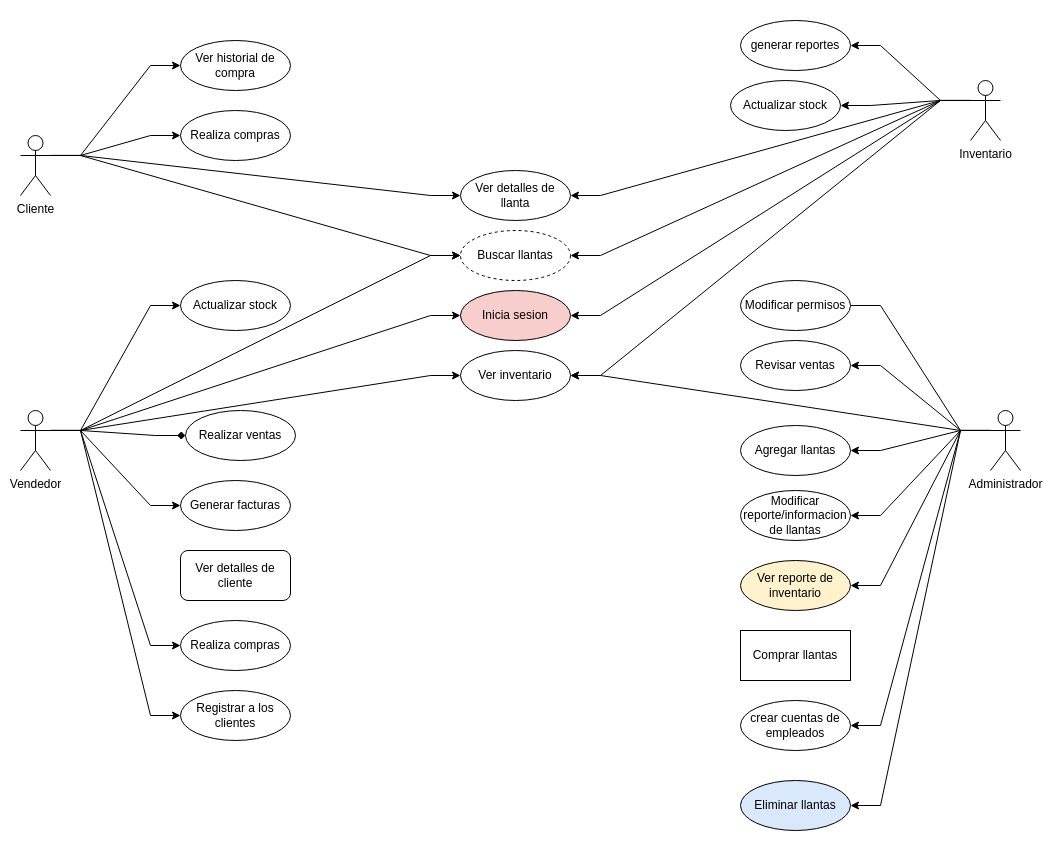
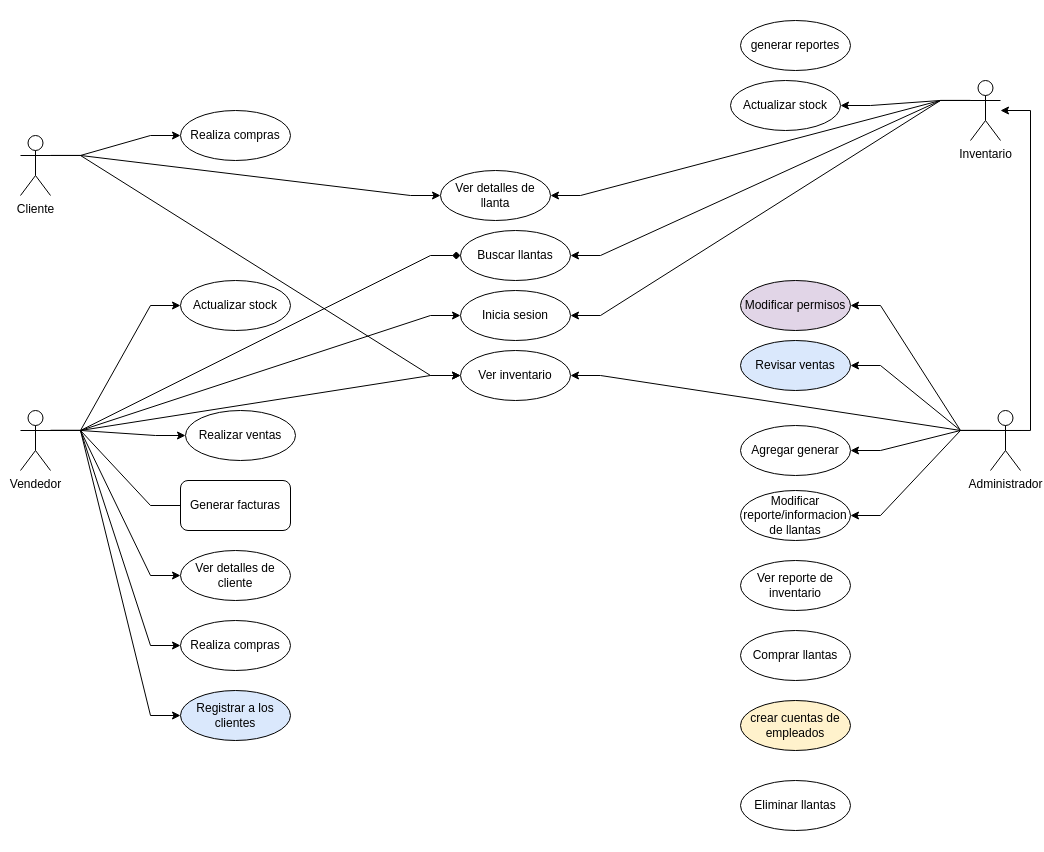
edge "Inventario" -> "generar reportes": removed
node "Ver historial de compra": removed
edge "Cliente" -> "Ver historial de compra": removed
node "Ver detalles de llanta": moved (516, 196) -> (496, 196)
edge "Cliente" -> "Buscar llantas": now "Cliente" -> "Ver inventario"
edge "Inventario" -> "Ver inventario": removed
edge "Vendedor" -> "Buscar llantas": arrowhead classic -> diamond
node "Buscar llantas": style dashed -> solid
node "Modificar permisos": fillcolor #ffffff -> #e1d5e7
edge "Modificar permisos" -- "Administrador": arrowhead none -> classic
node "Inicia sesion": fillcolor #f8cecc -> #ffffff
node "Revisar ventas": fillcolor #ffffff -> #dae8fc
edge "Vendedor" -> "Realizar ventas": arrowhead diamond -> classic
node "Agregar llantas": label "Agregar llantas" -> "Agregar generar"
edge "Vendedor" -> "Generar facturas": arrowhead classic -> none
node "Generar facturas": shape ellipse -> rounded rectangle
edge "Vendedor" -> "Ver detalles de cliente": added
edge "Administrador" -> "Ver reporte de inventario": now "Administrador" -> "Inventario"
node "Ver detalles de cliente": shape rounded rectangle -> ellipse
node "Ver reporte de inventario": fillcolor #fff2cc -> #ffffff
edge "Administrador" -> "crear cuentas de empleados": removed
edge "Administrador" -> "Eliminar llantas": removed
node "Comprar llantas": shape rectangle -> ellipse
node "Registrar a los clientes": fillcolor #ffffff -> #dae8fc
node "crear cuentas de empleados": fillcolor #ffffff -> #fff2cc
node "Eliminar llantas": fillcolor #dae8fc -> #ffffff
